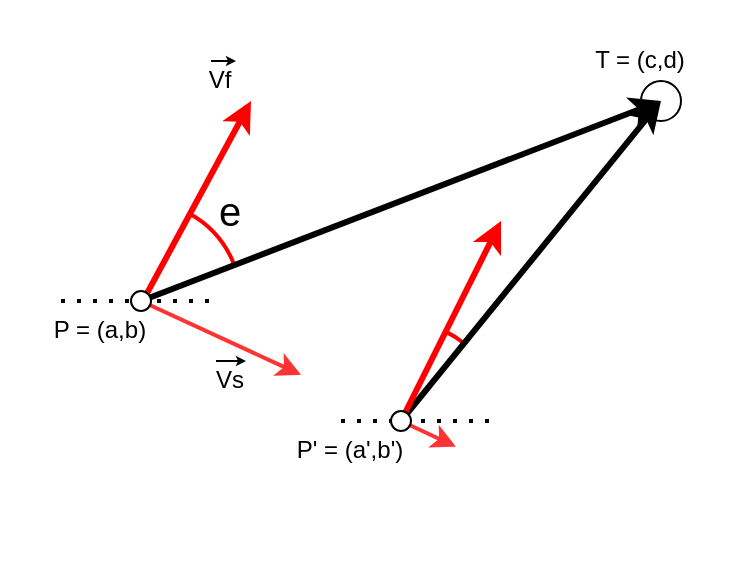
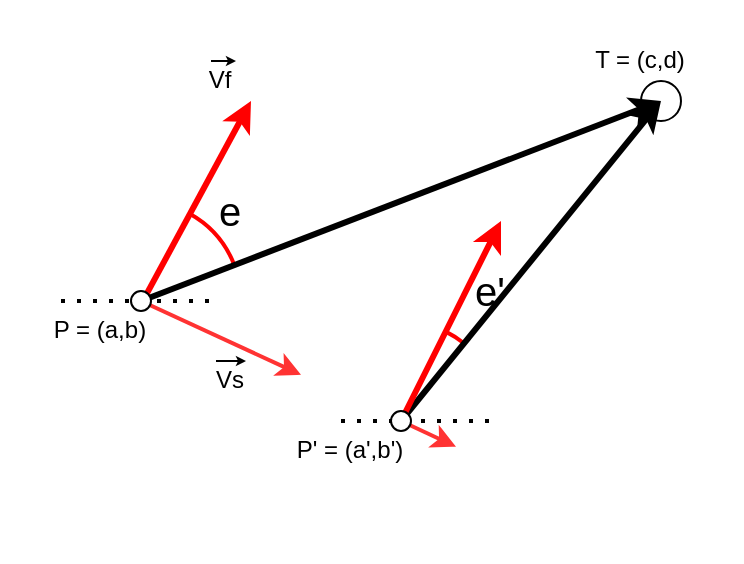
node "e'": added
